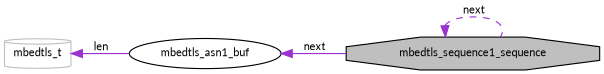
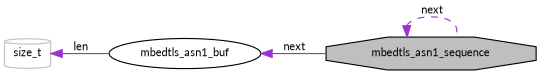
node "mbedtls_t": label "mbedtls_t" -> "size_t"
node "mbedtls_sequence1_sequence": label "mbedtls_sequence1_sequence" -> "mbedtls_asn1_sequence"
